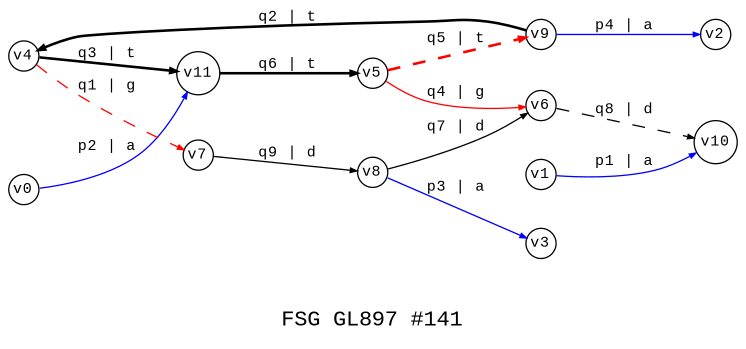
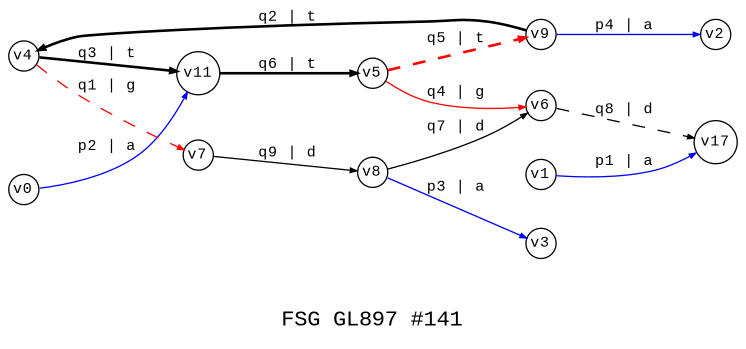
node "v10": label "v10" -> "v17"
